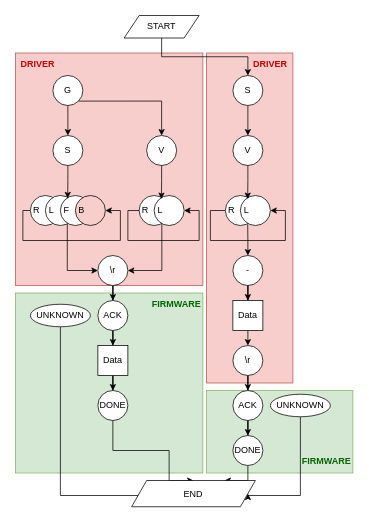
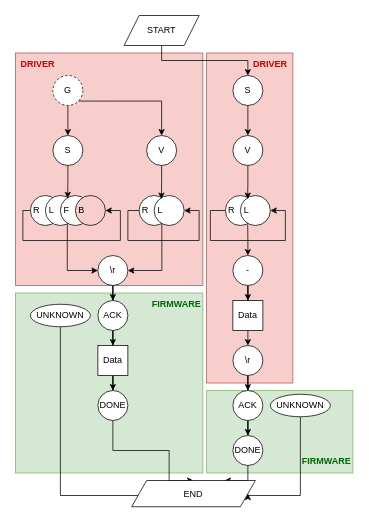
node "START": size 75x23 -> 75x30
node "G": style solid -> dashed
